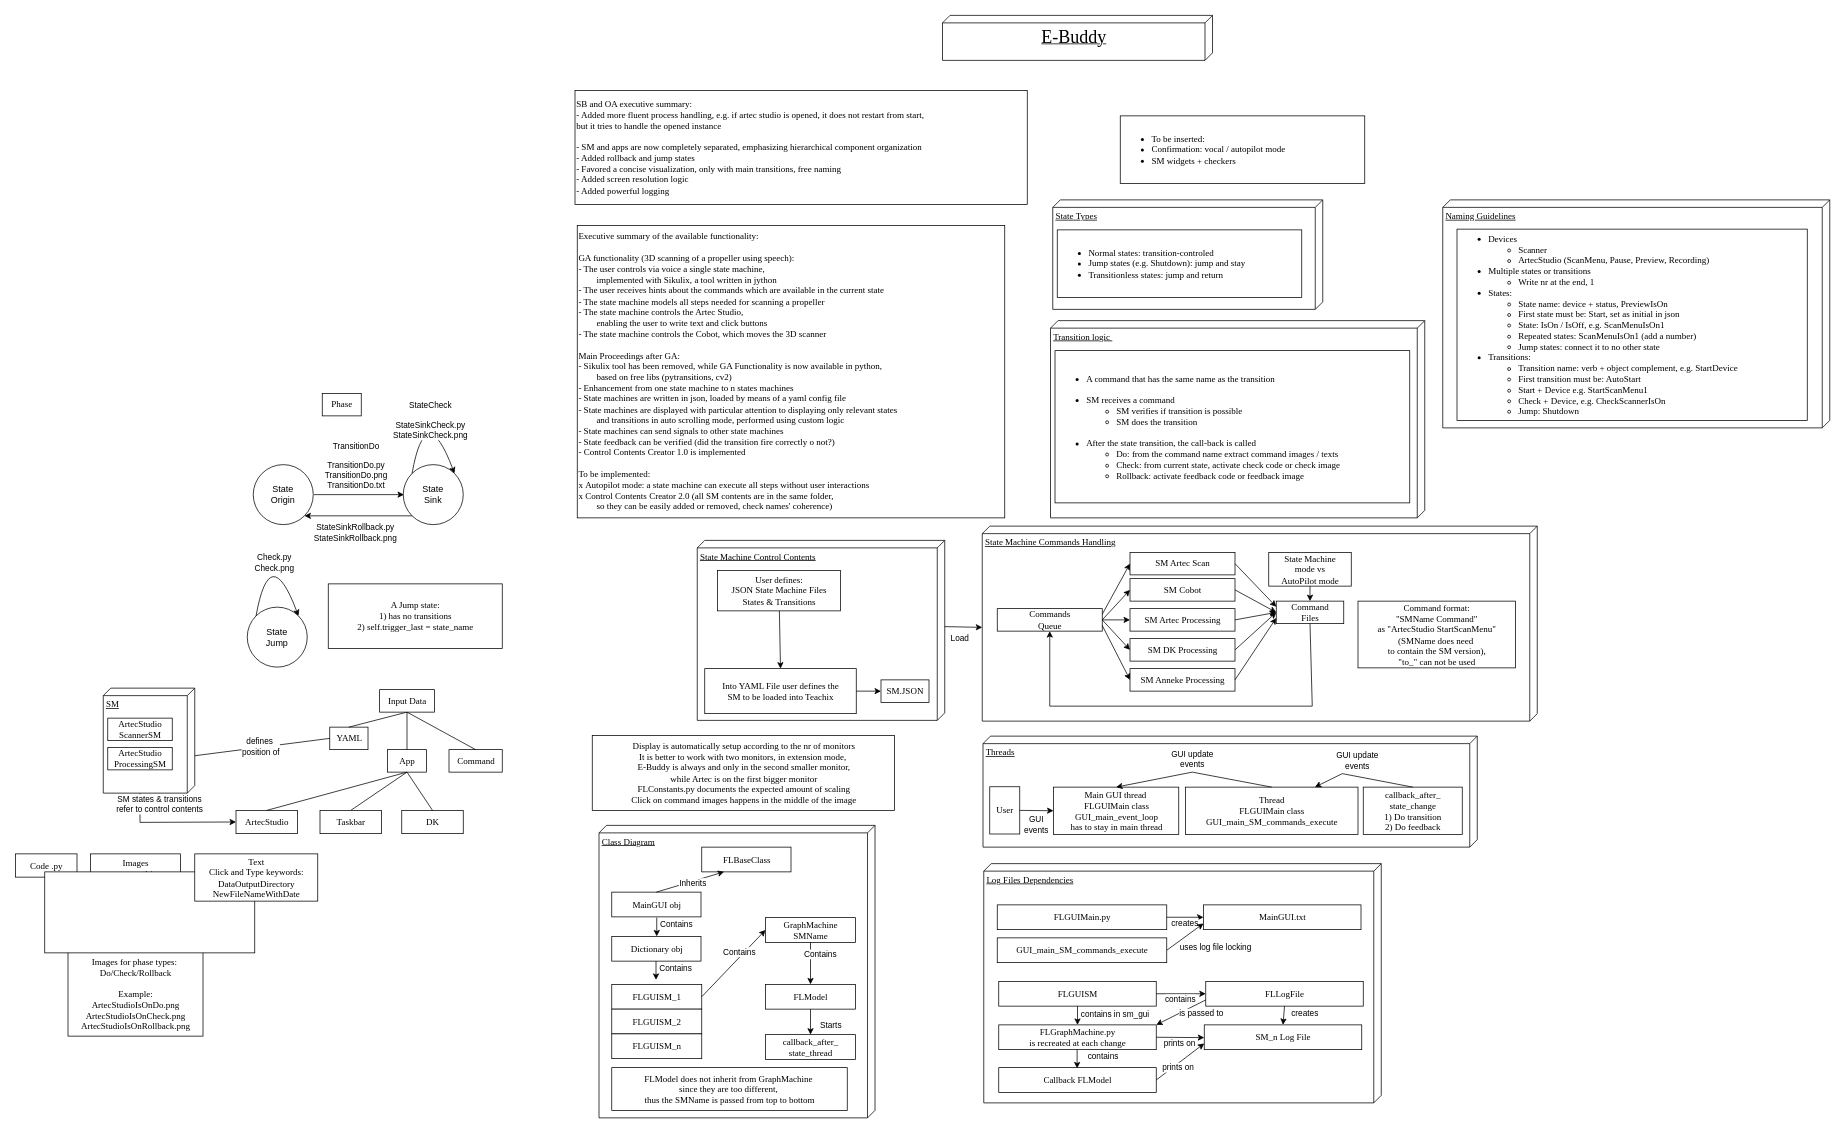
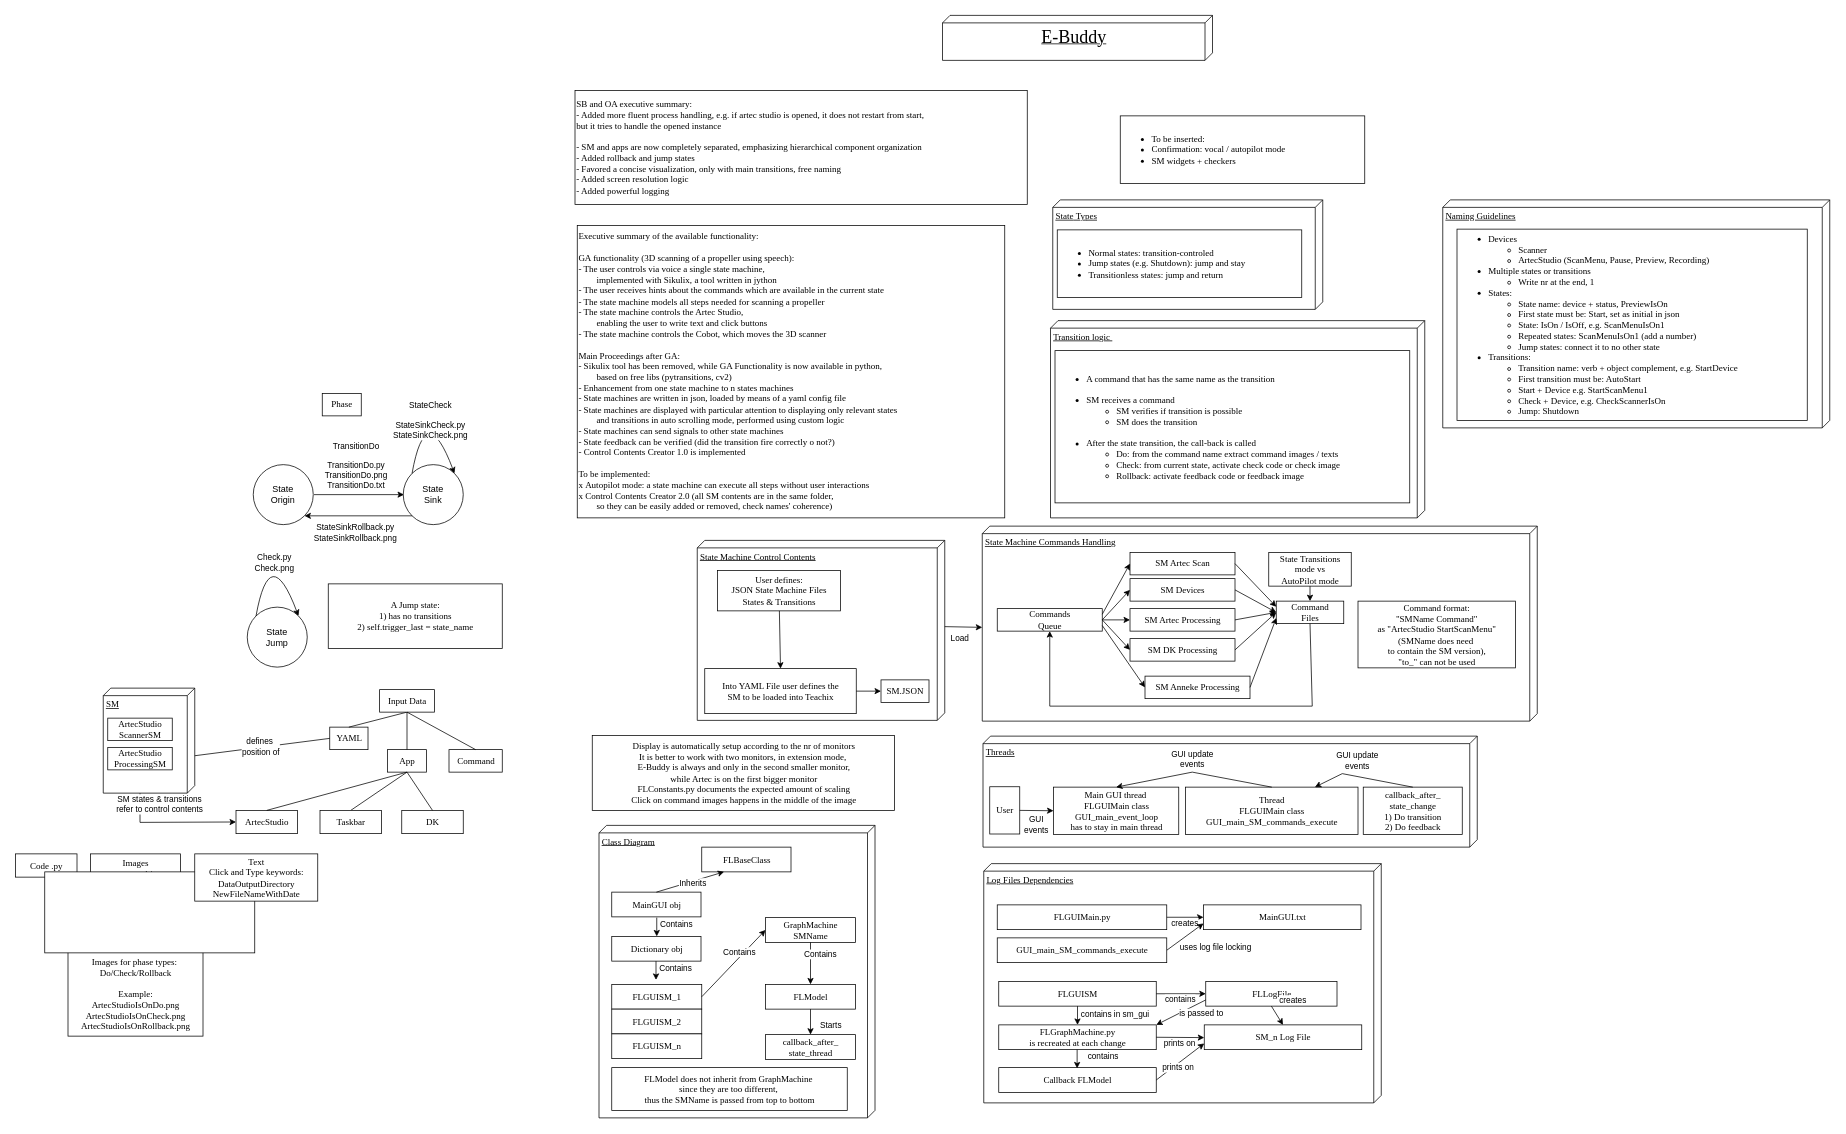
node "State Machine mode vs AutoPilot mode": label "State Machine mode vs AutoPilot mode" -> "State Transitions mode vs AutoPilot mode"
node "SM Cobot": label "SM Cobot" -> "SM Devices"
node "SM Anneke Processing": moved (1182, 680) -> (1197, 687)
node "FLLogFile": size 158x25 -> 131x25
